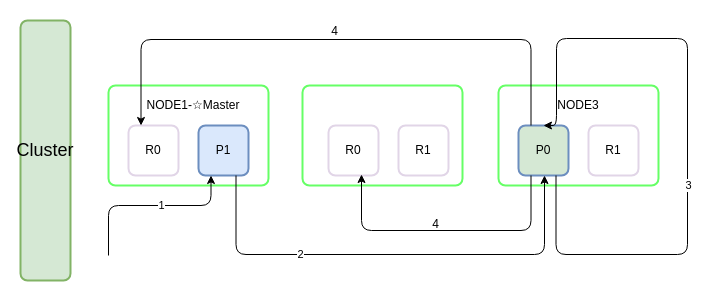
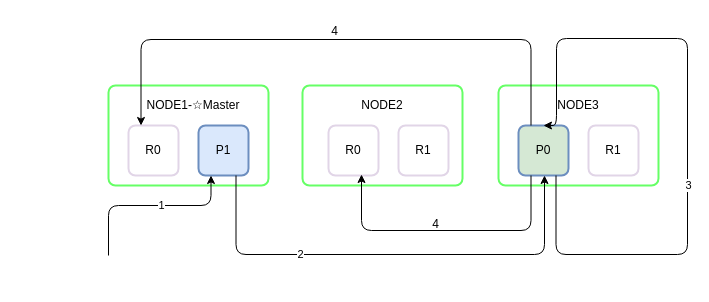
node "NODE2": added
node "Cluster": removed
